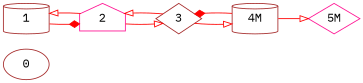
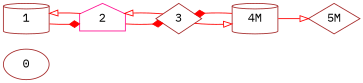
node "5M": color deeppink -> brown
edge "2" -> "3": arrowhead onormal -> diamond
